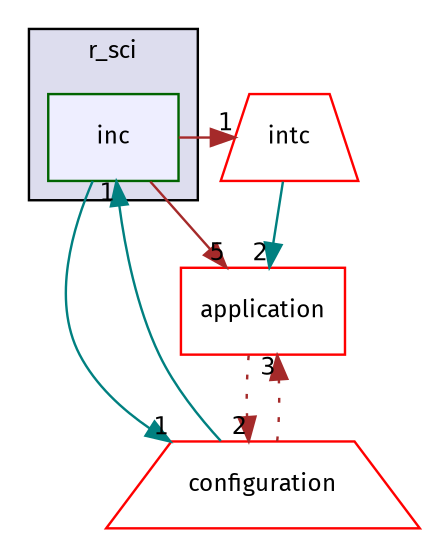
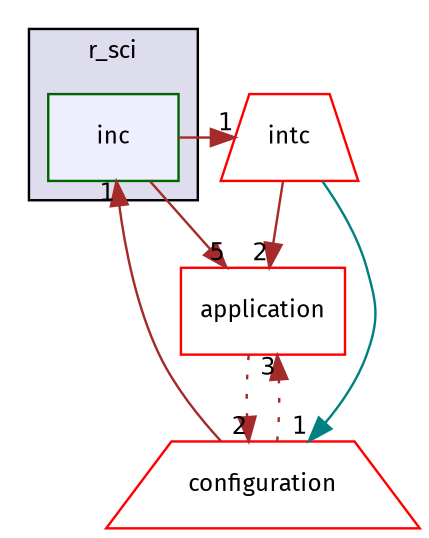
edge "intc" -> "application": color teal -> brown
edge "inc" -> "configuration": now "intc" -> "configuration"
edge "configuration" -> "inc": color teal -> brown
